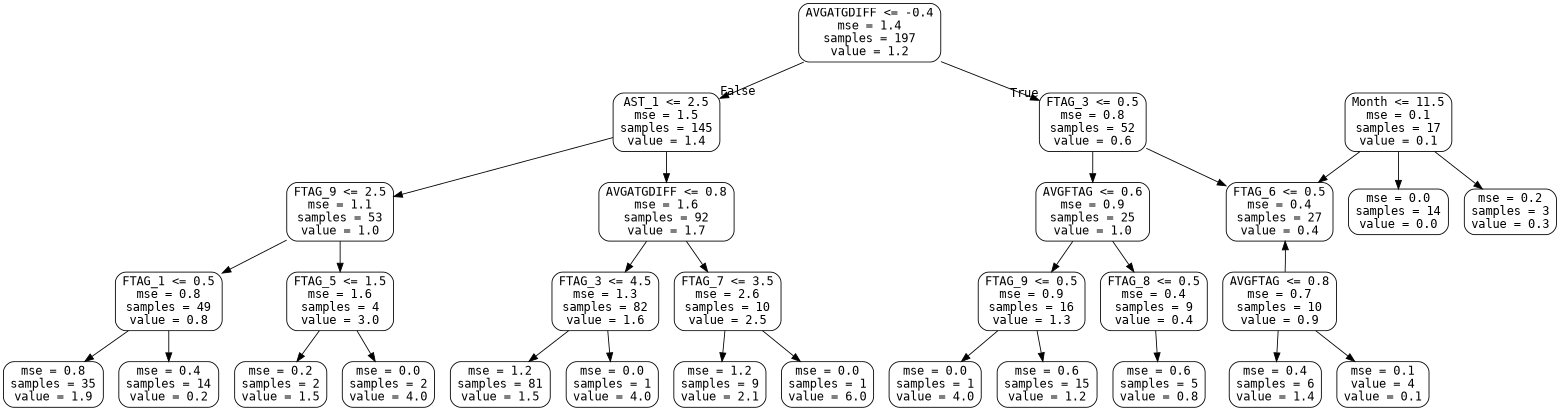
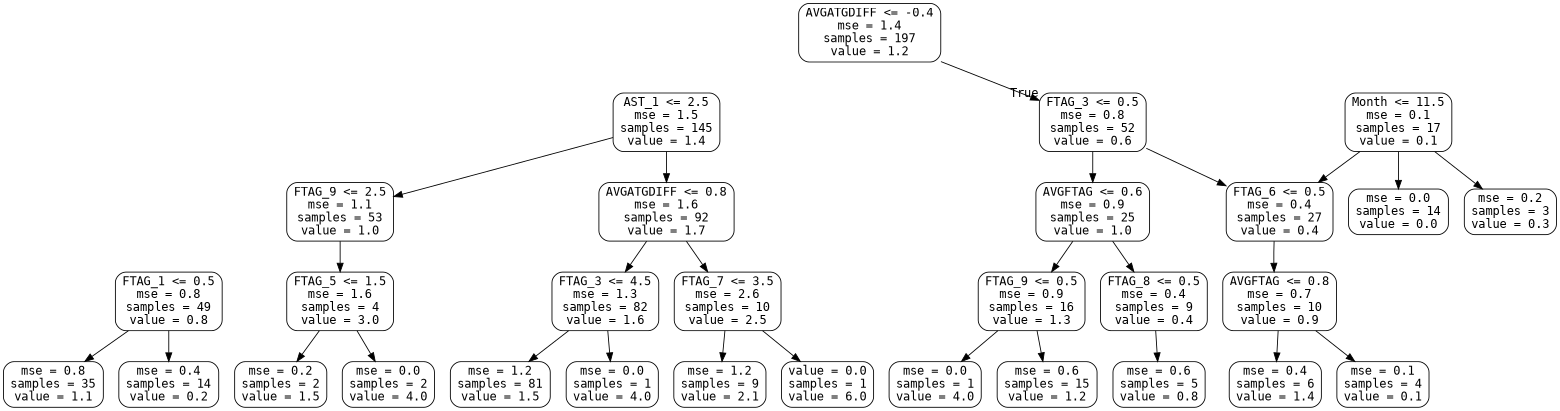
edge "AVGATGDIFF <= -0.4 mse = 1.4 samples = 197 value = 1.2" -> "AST_1 <= 2.5 mse = 1.5 samples = 145 value = 1.4": removed
edge "FTAG_9 <= 2.5 mse = 1.1 samples = 53 value = 1.0" -> "FTAG_1 <= 0.5 mse = 0.8 samples = 49 value = 0.8": removed
edge "AVGFTAG <= 0.8 mse = 0.7 samples = 10 value = 0.9" -> "FTAG_6 <= 0.5 mse = 0.4 samples = 27 value = 0.4": reversed
node "mse = 0.8 samples = 35 value = 1.9": label "mse = 0.8 samples = 35 value = 1.9" -> "mse = 0.8 samples = 35 value = 1.1"
node "mse = 0.0 samples = 1 value = 6.0": label "mse = 0.0 samples = 1 value = 6.0" -> "value = 0.0 samples = 1 value = 6.0"
node "mse = 0.1 value = 4 value = 0.1": label "mse = 0.1 value = 4 value = 0.1" -> "mse = 0.1 samples = 4 value = 0.1"
